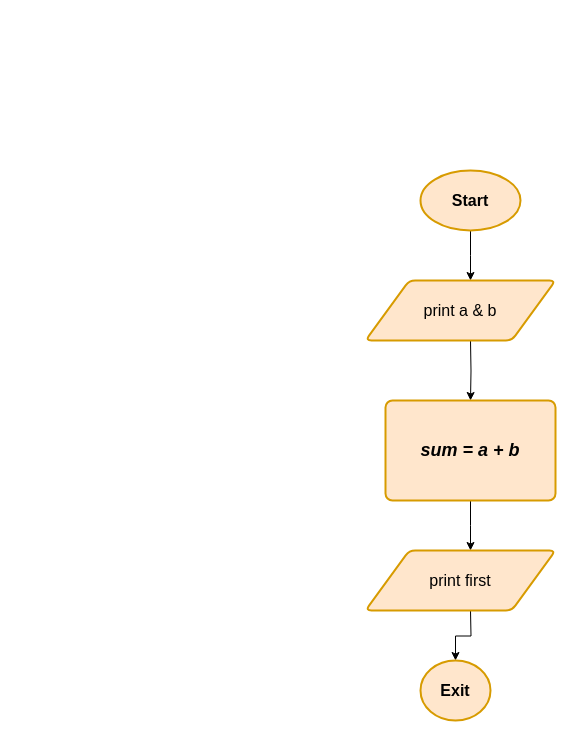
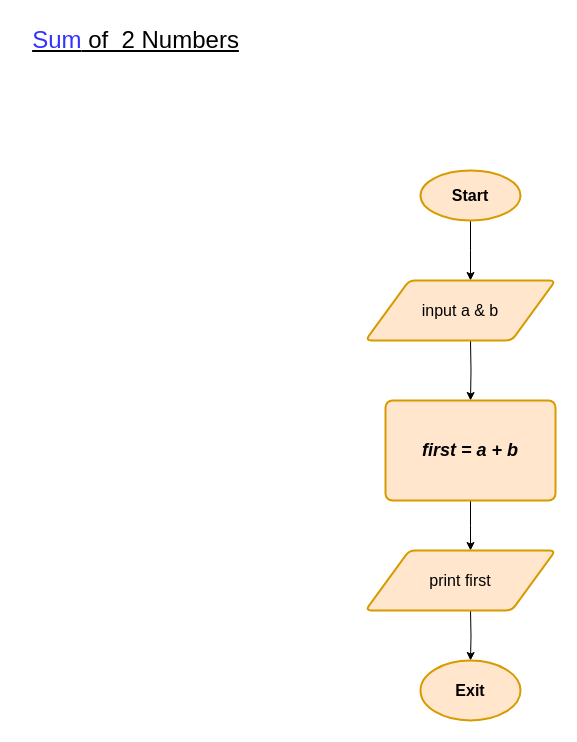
node "Sum of 2 Numbers": added
node "Start": size 100x60 -> 100x50
node "print a & b": label "print a & b" -> "input a & b"
node "sum = a + b": label "sum = a + b" -> "first = a + b"
node "Exit": size 70x60 -> 100x60
